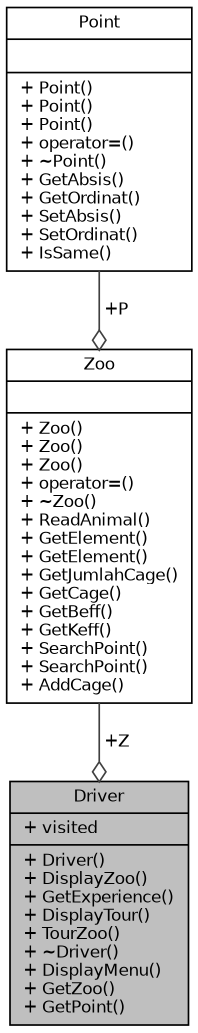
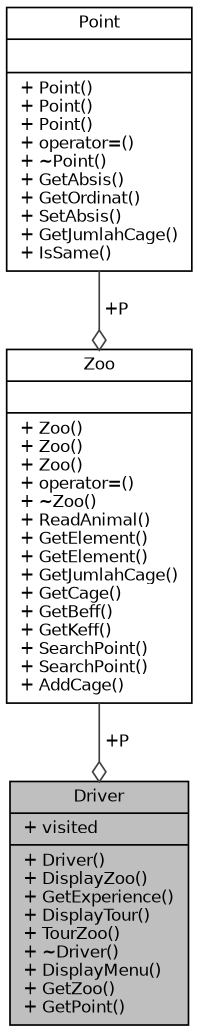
node "Point": text "+ SetOrdinat()" -> "+ GetJumlahCage()"
edge "Zoo" -> "Driver": label " +Z" -> " +P"
